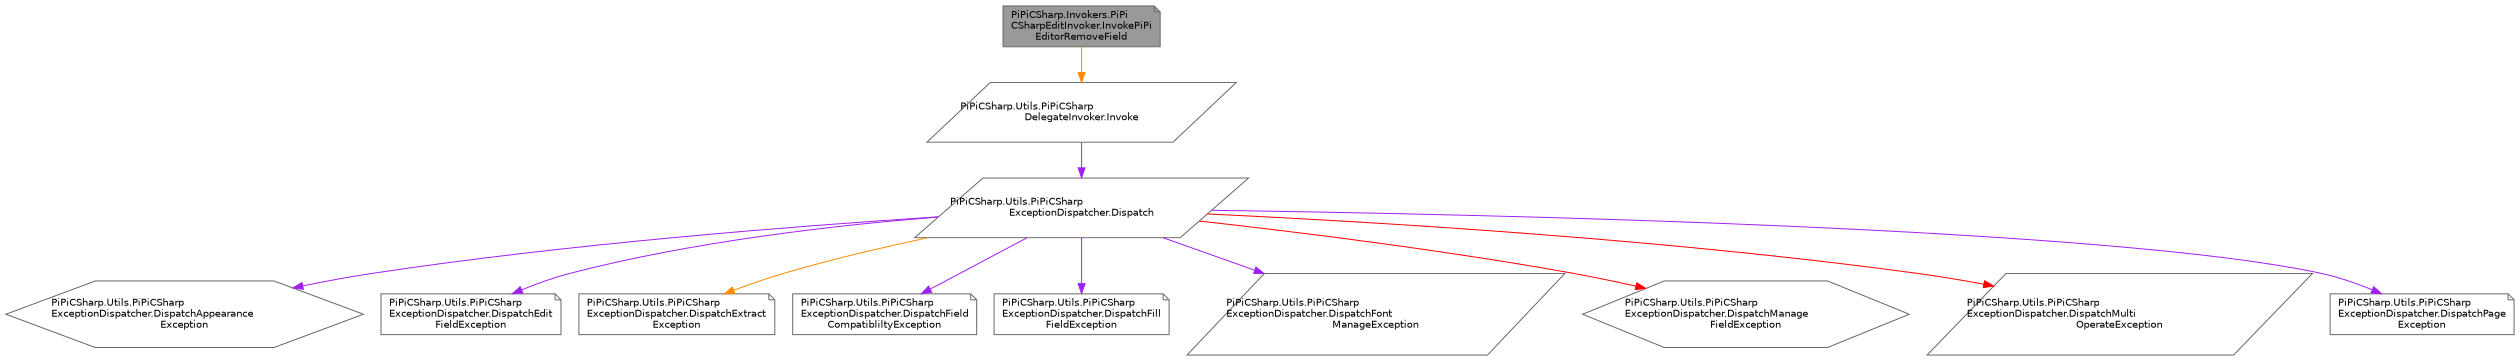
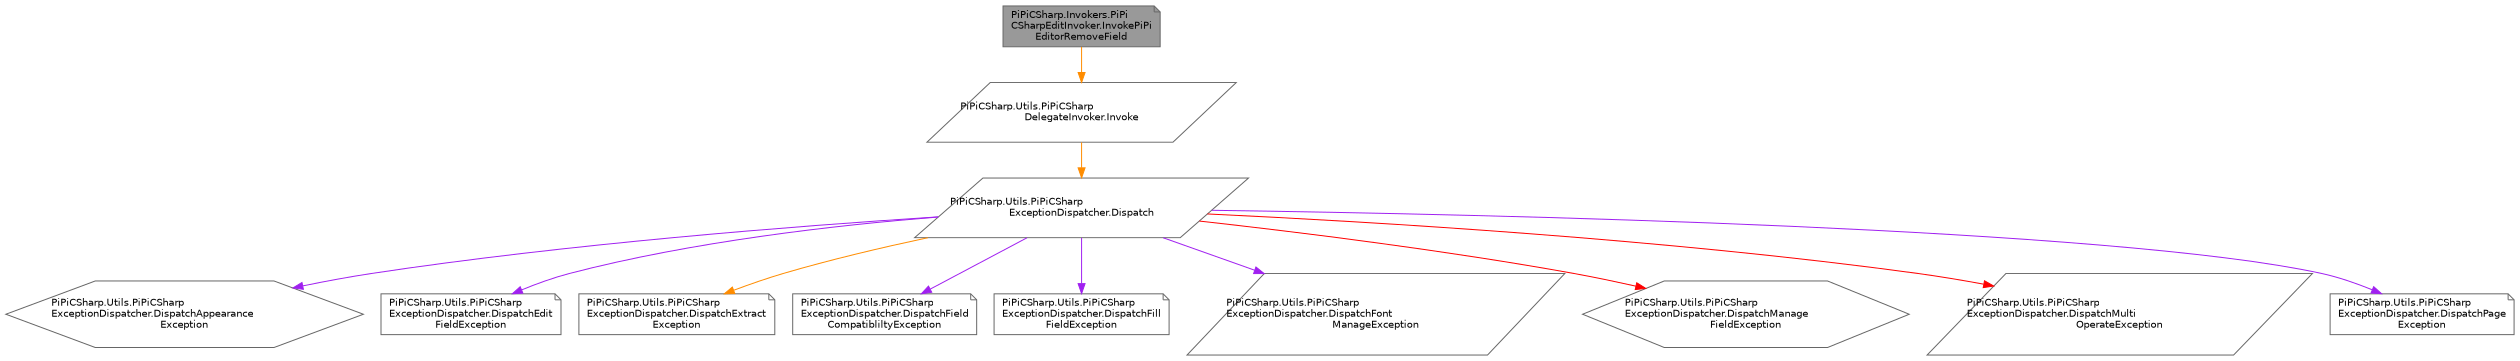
edge "PiPiCSharp.Utils.PiPiCSharp DelegateInvoker.Invoke" -> "PiPiCSharp.Utils.PiPiCSharp ExceptionDispatcher.Dispatch": color purple -> darkorange
